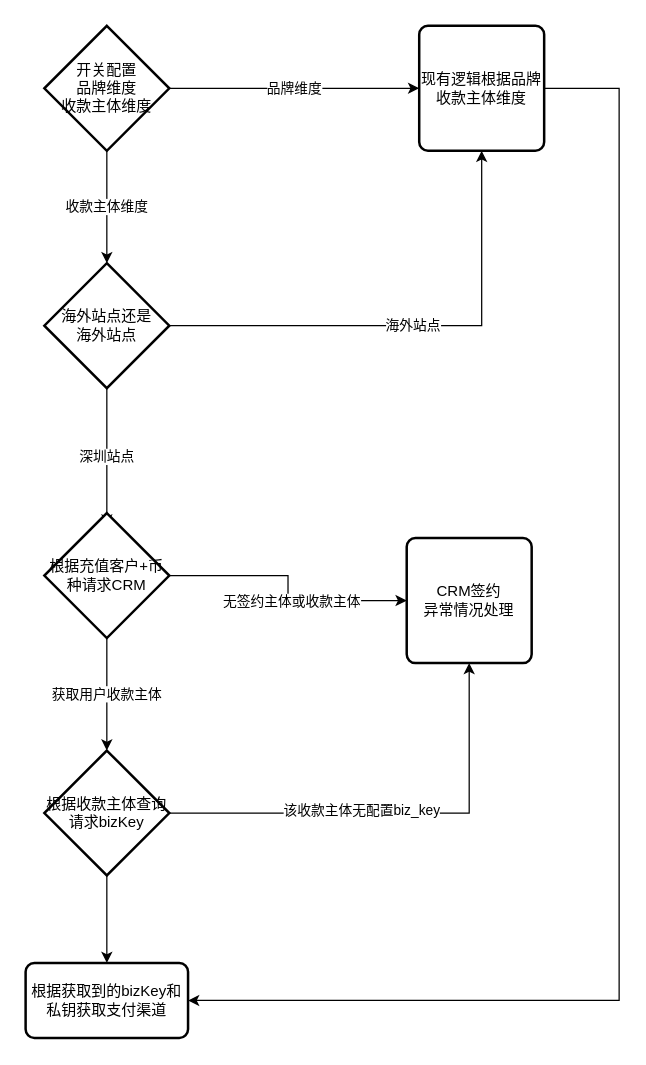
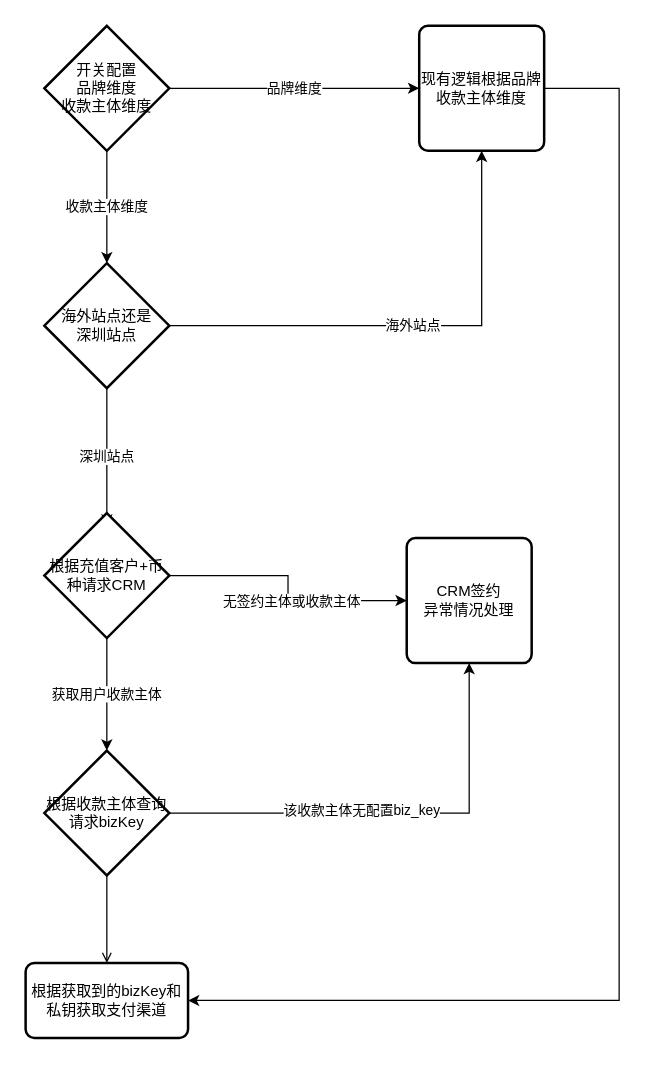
node "海外站点还是 海外站点": label "海外站点还是 海外站点" -> "海外站点还是 深圳站点"
edge "根据收款主体查询请求bizKey" -> "根据获取到的bizKey和私钥获取支付渠道": arrowhead classic -> open
